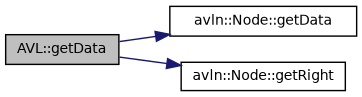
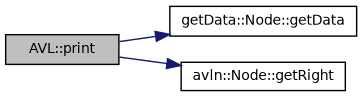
node "avln::Node::getData": label "avln::Node::getData" -> "getData::Node::getData"
node "AVL::getData": label "AVL::getData" -> "AVL::print"
